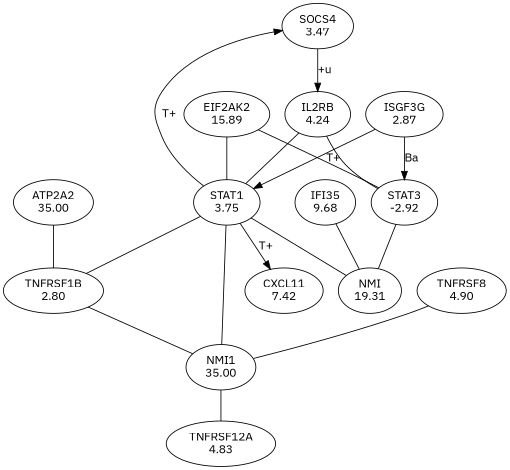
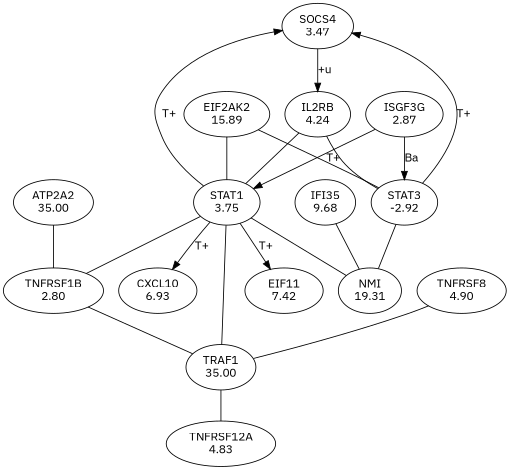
edge "STAT3 -2.92" -> "SOCS4 3.47": added, label "T+"
node "CXCL10 6.93": added
node "CXCL11 7.42": label "CXCL11 7.42" -> "EIF11 7.42"
node "NMI1 35.00": label "NMI1 35.00" -> "TRAF1 35.00"
